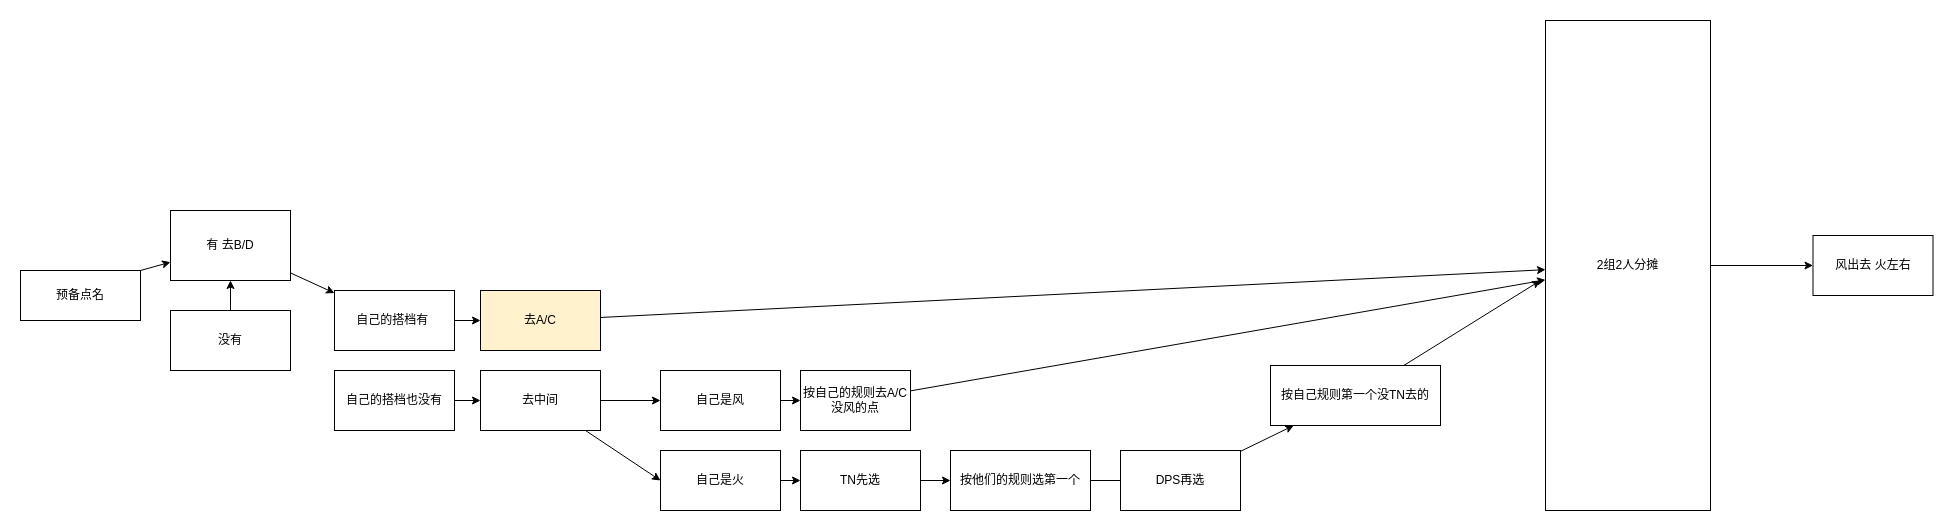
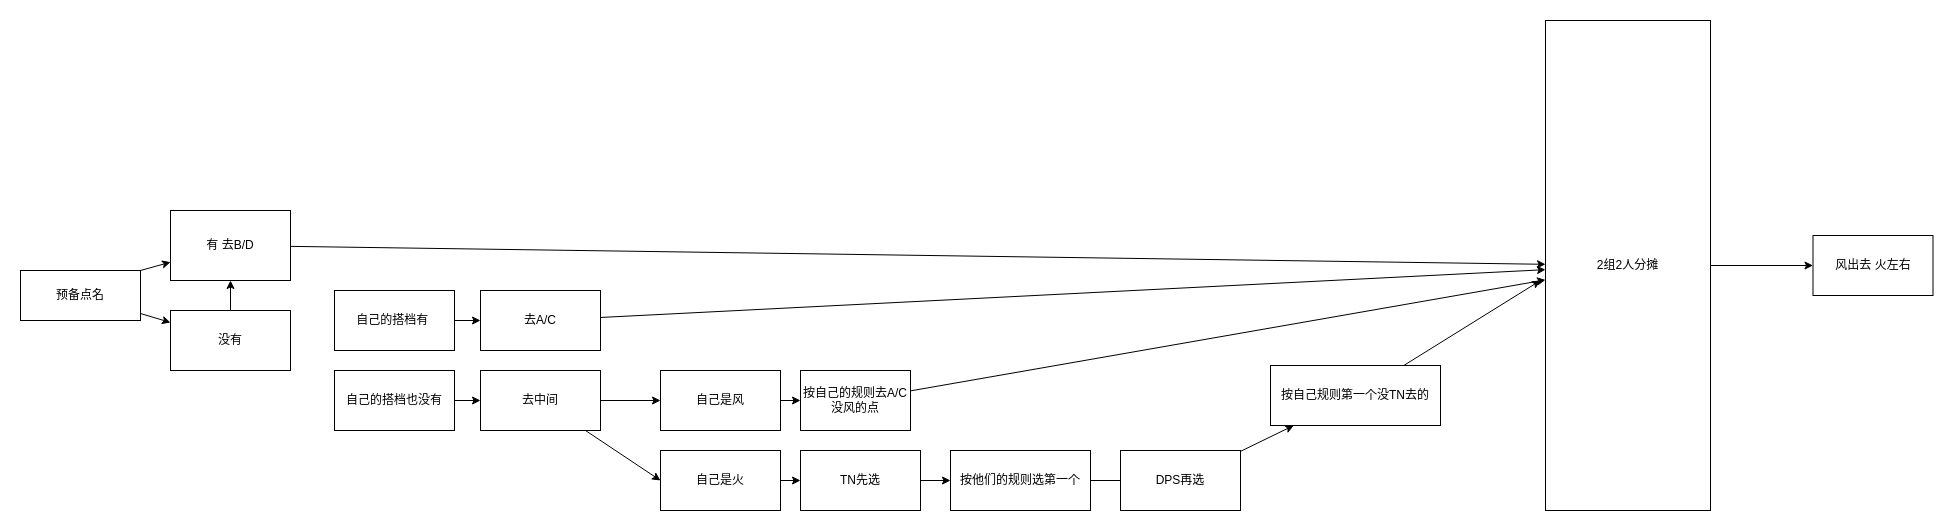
edge "有 去B/D" -> "自己的搭档有": now "有 去B/D" -> "2组2人分摊"
edge "预备点名" -> "没有": added
node "去A/C": fillcolor #fff2cc -> #ffffff
